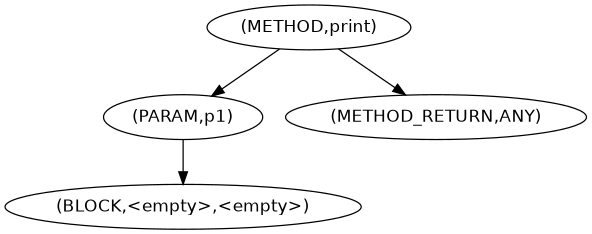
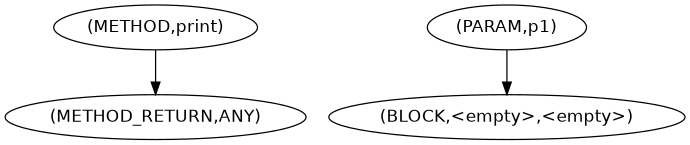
edge "(METHOD,print)" -> "(PARAM,p1)": removed
